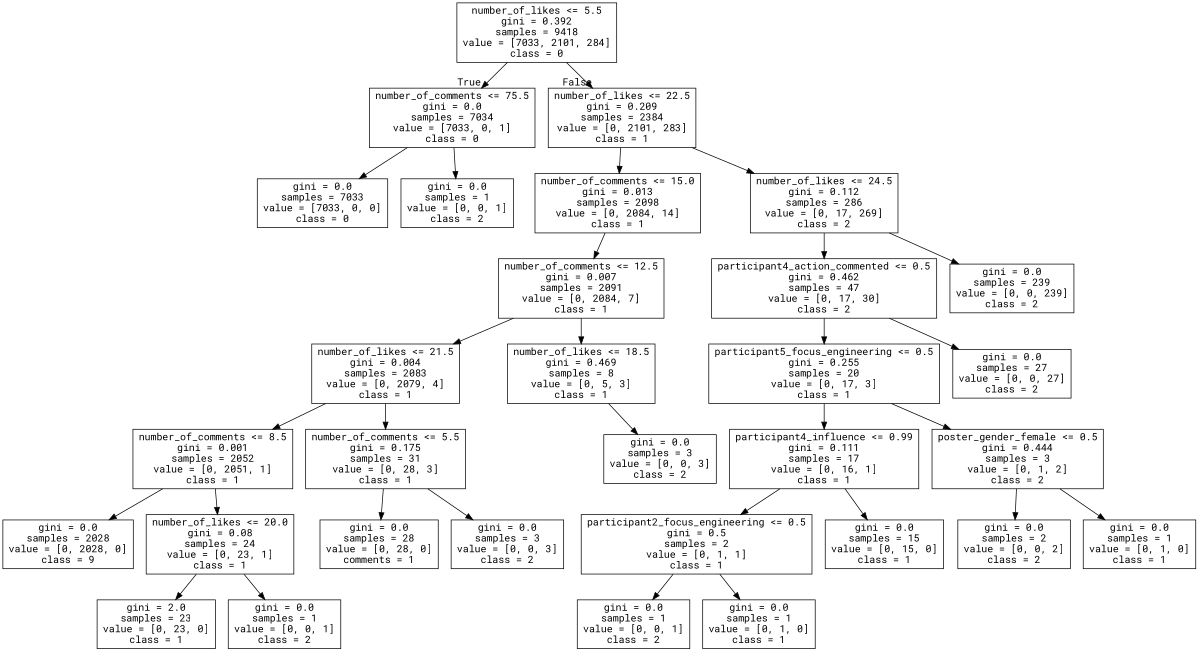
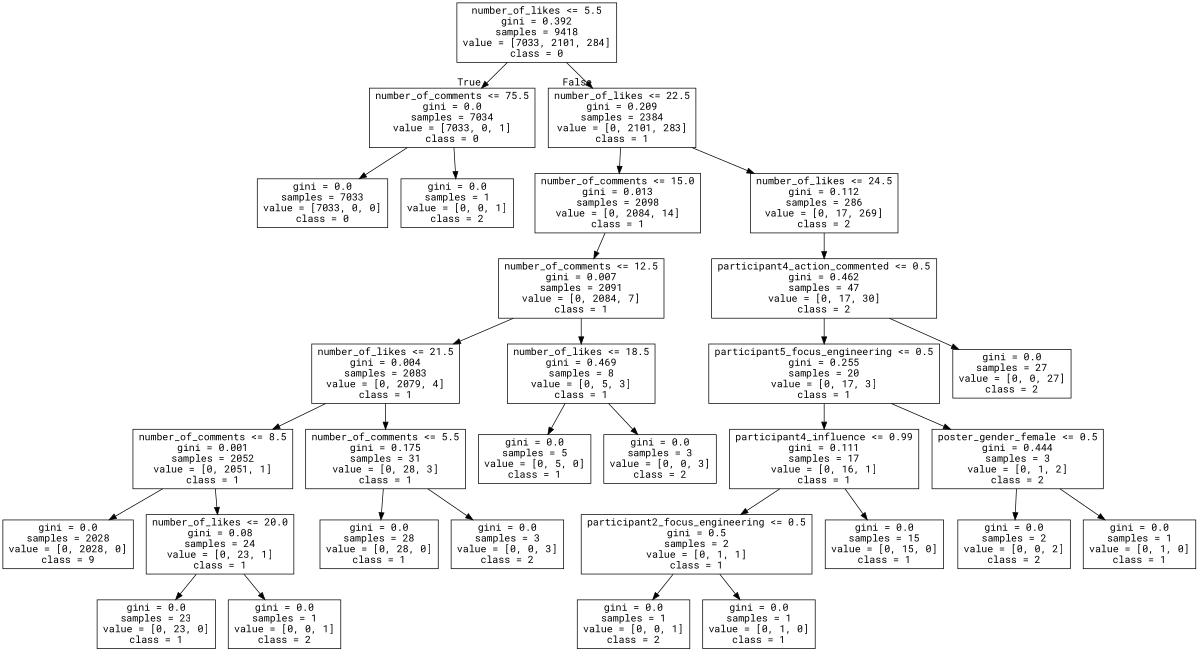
node "gini = 0.0 samples = 239 value = [0, 0, 239] class = 2": removed
node "gini = 0.0 samples = 5 value = [0, 5, 0] class = 1": added
node "gini = 0.0 samples = 28 value = [0, 28, 0] comments = 1": label "gini = 0.0 samples = 28 value = [0, 28, 0] comments = 1" -> "gini = 0.0 samples = 28 value = [0, 28, 0] class = 1"
node "gini = 2.0 samples = 23 value = [0, 23, 0] class = 1": label "gini = 2.0 samples = 23 value = [0, 23, 0] class = 1" -> "gini = 0.0 samples = 23 value = [0, 23, 0] class = 1"
